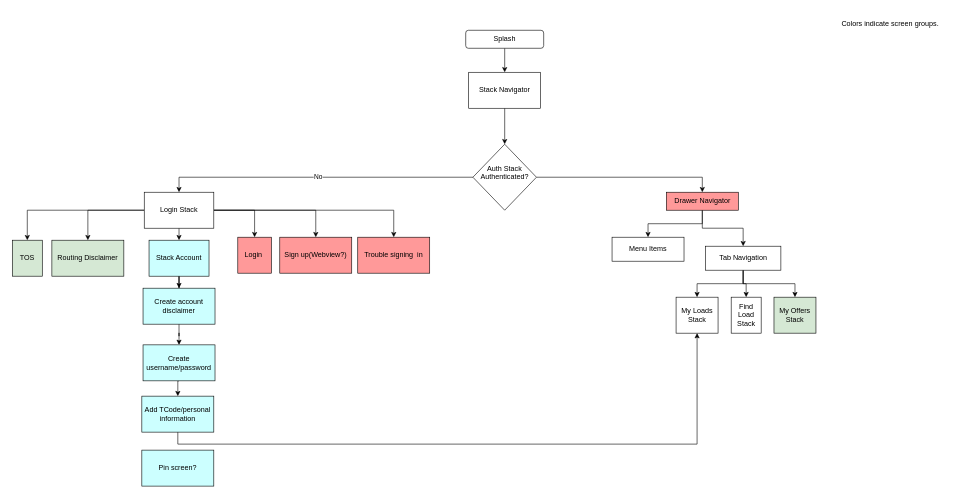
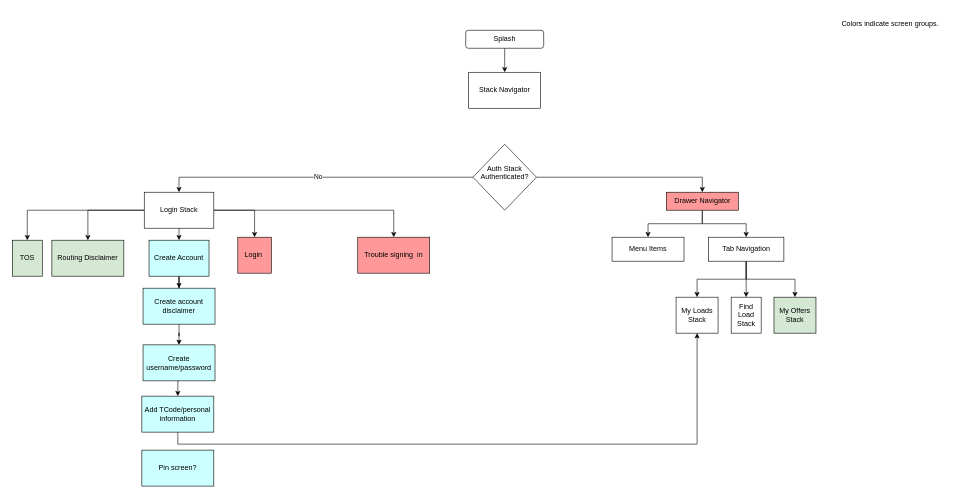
edge "Stack Navigator" -> "Auth Stack Authenticated?": removed
edge "Login Stack" -> "Sign up(Webview?)": removed
node "Sign up(Webview?)": removed
node "Stack Account": label "Stack Account" -> "Create Account"
node "Tab Navigation": moved (743, 258) -> (746, 249)
